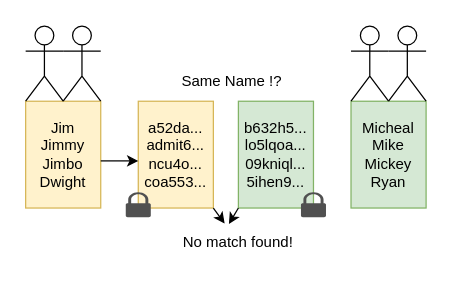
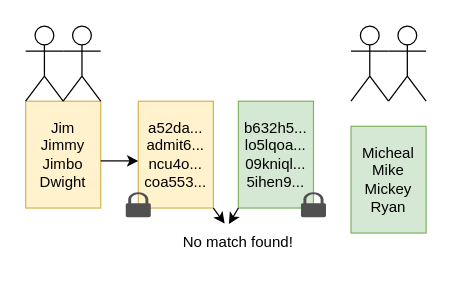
node "Same Name !?": removed
node "Micheal Mike Mickey Ryan": moved (388, 154) -> (388, 179)
